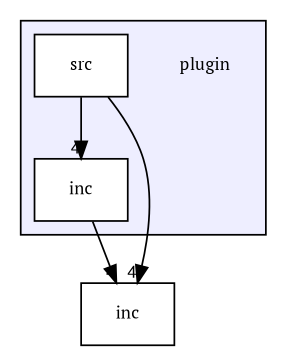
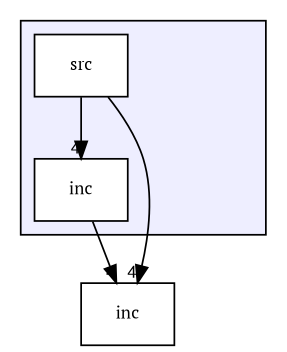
node "plugin": removed
